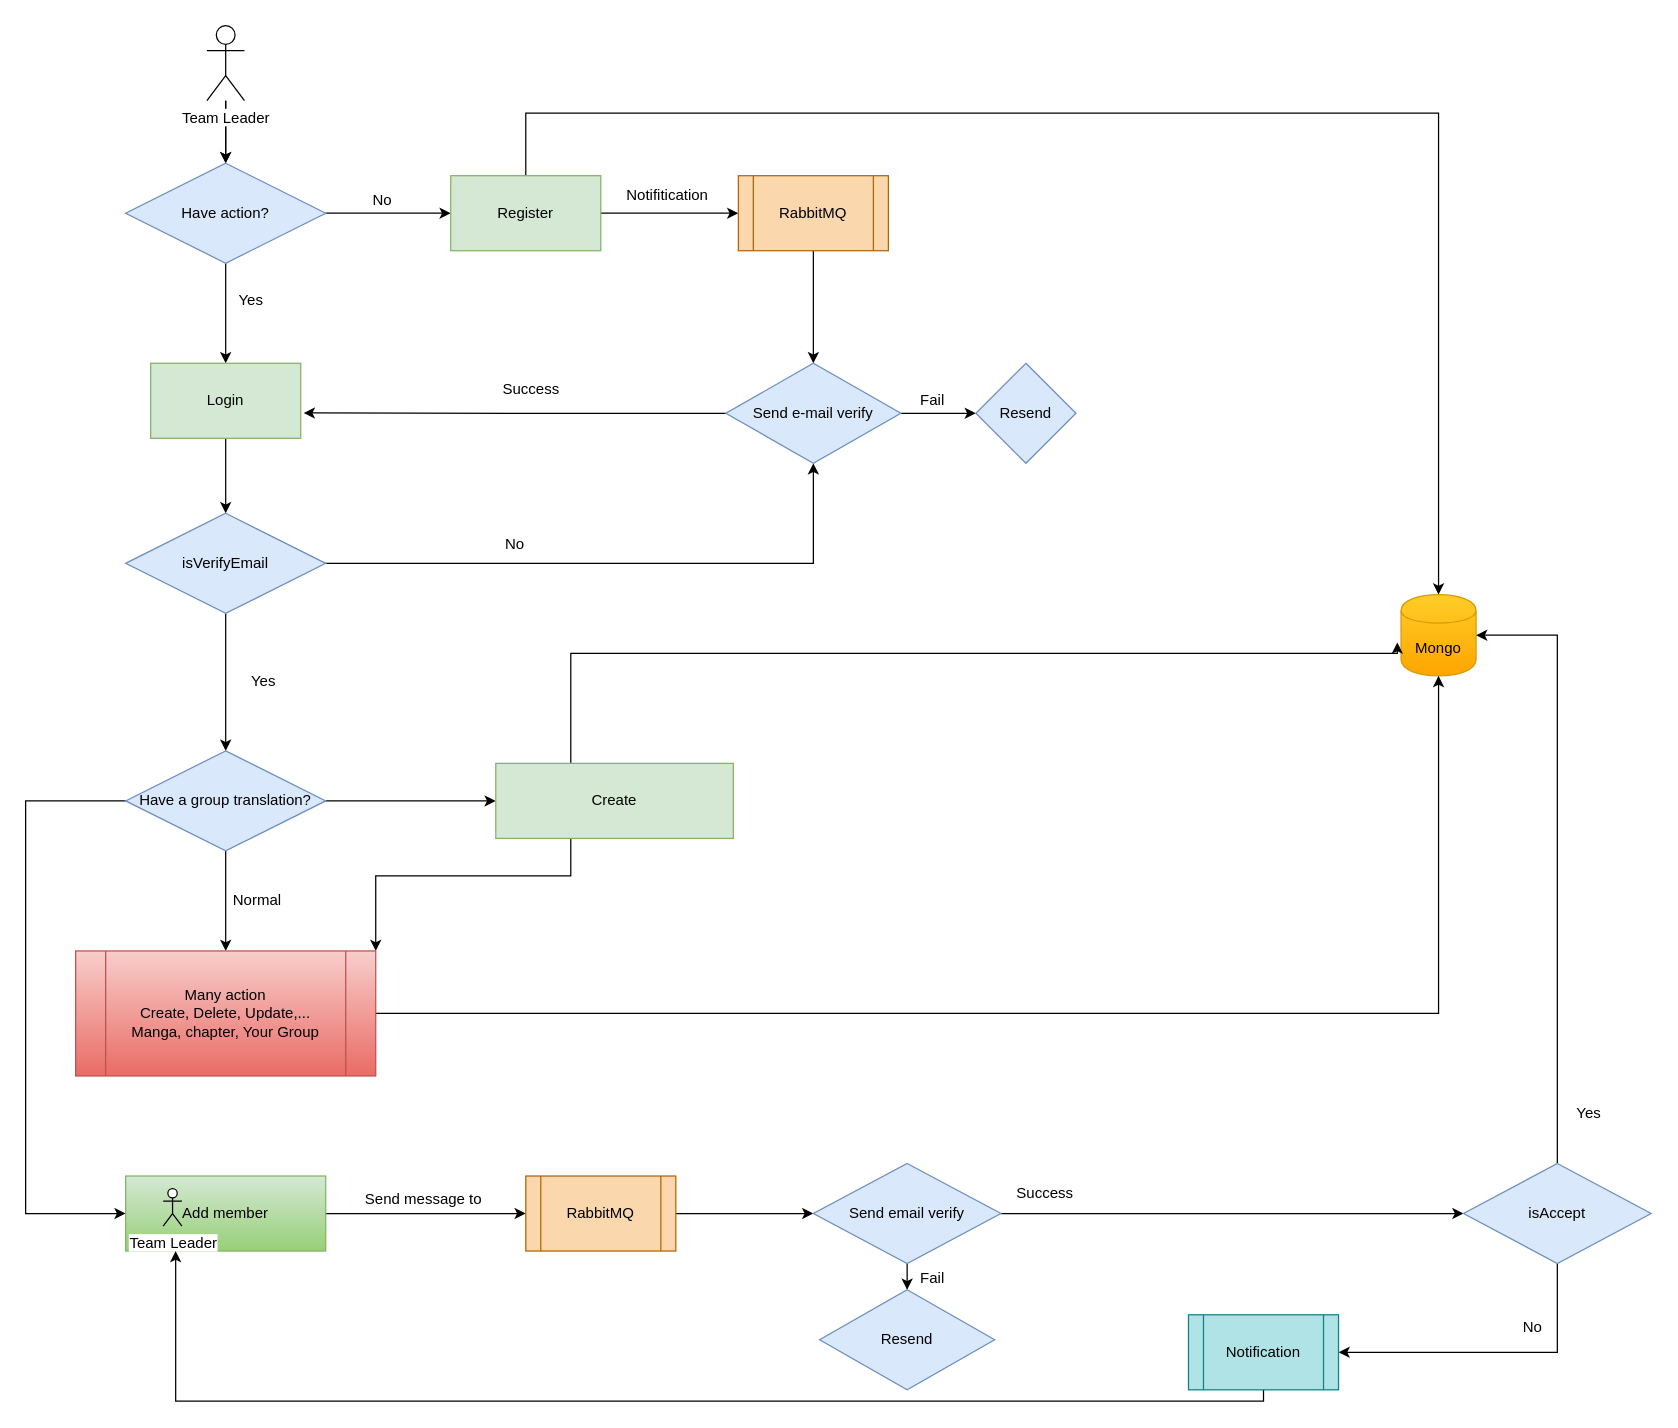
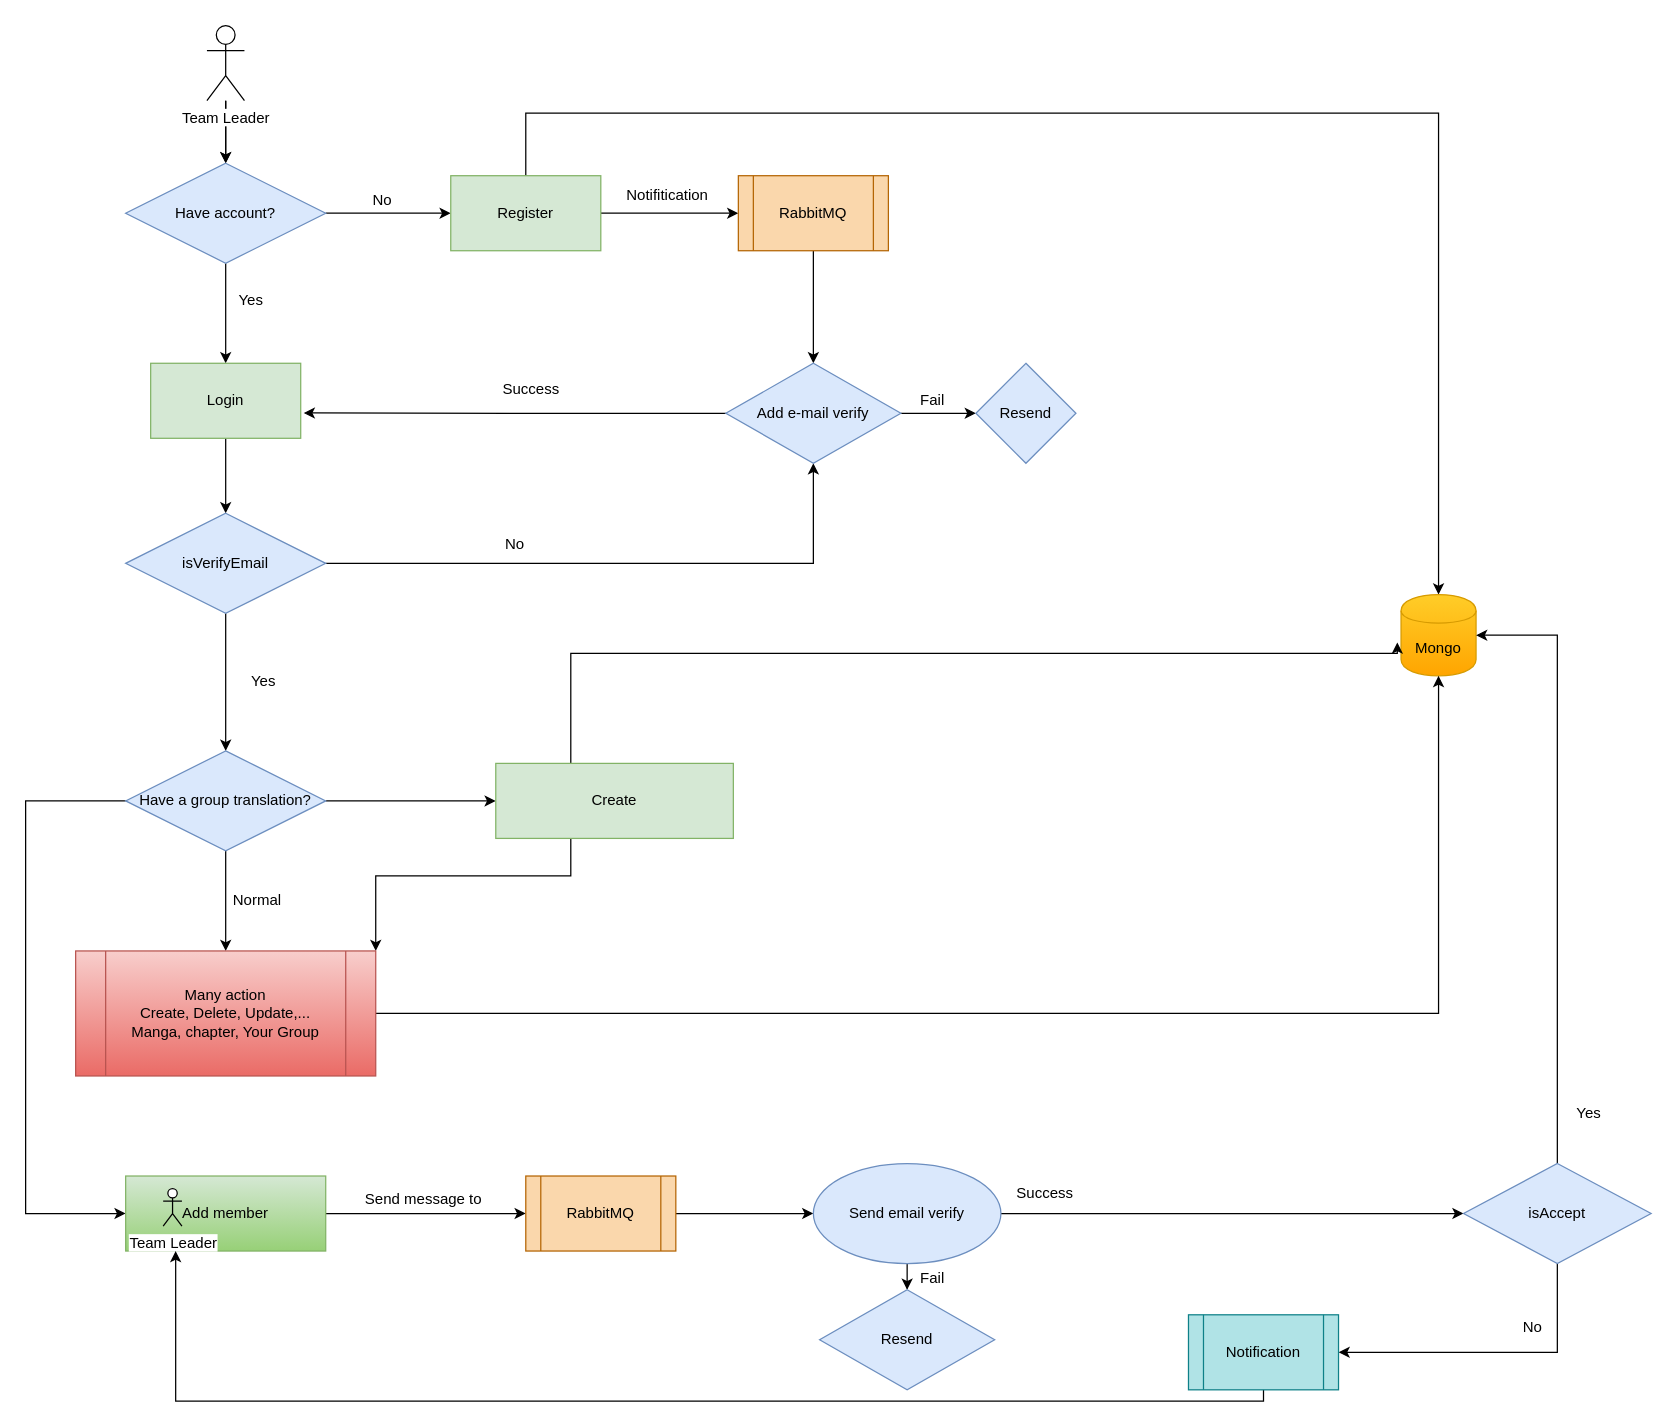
node "Have action?": label "Have action?" -> "Have account?"
node "Send e-mail verify": label "Send e-mail verify" -> "Add e-mail verify"
node "Send email verify": shape diamond -> ellipse
